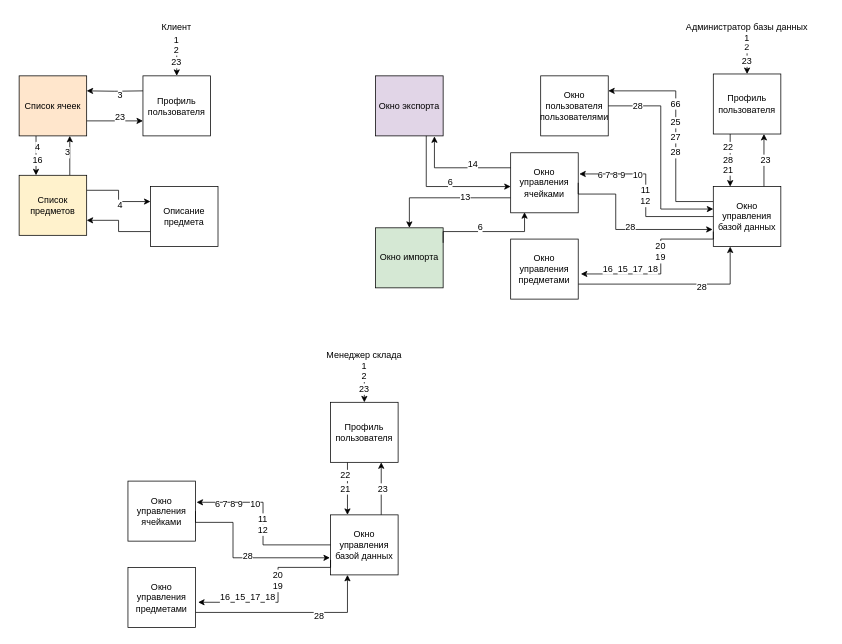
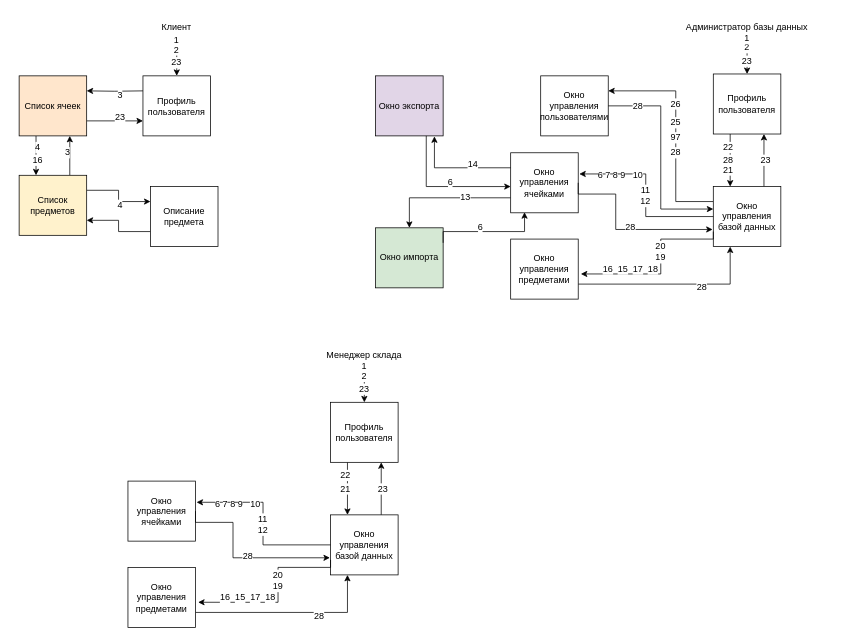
node "66": label "66" -> "26"
node "Окно пользователя пользователями": label "Окно пользователя пользователями" -> "Окно управления пользователями"
node "27": label "27" -> "97"
